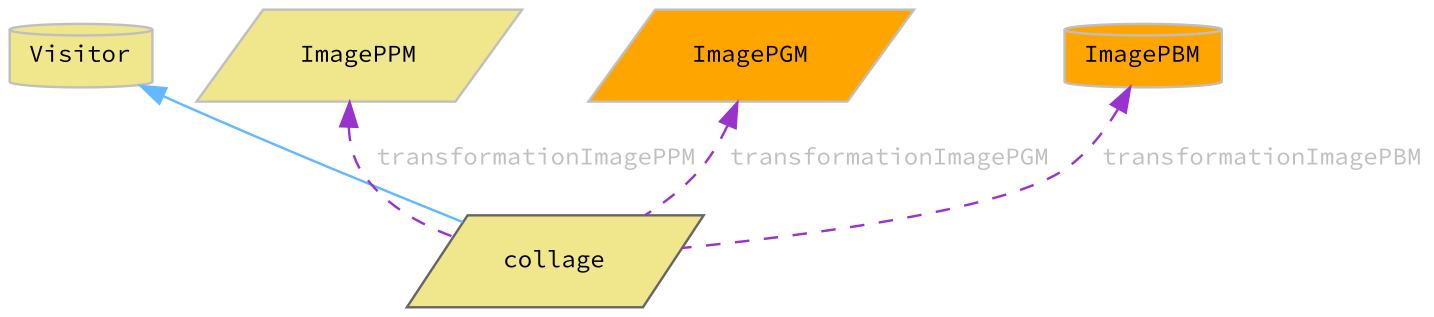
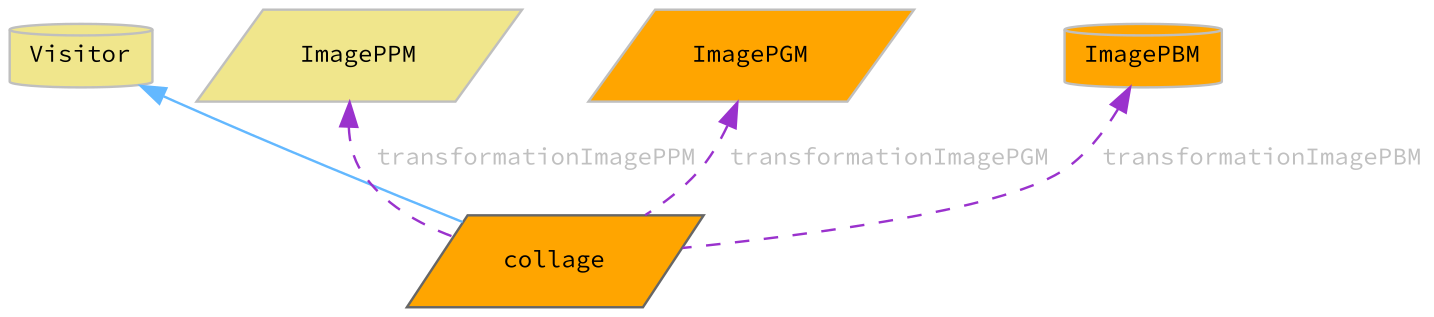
node "collage": fillcolor khaki -> orange
